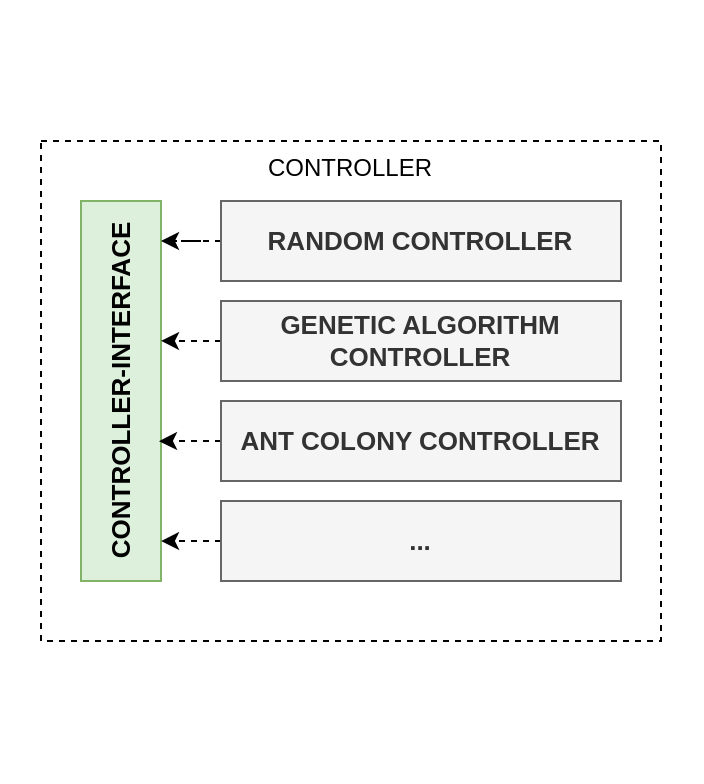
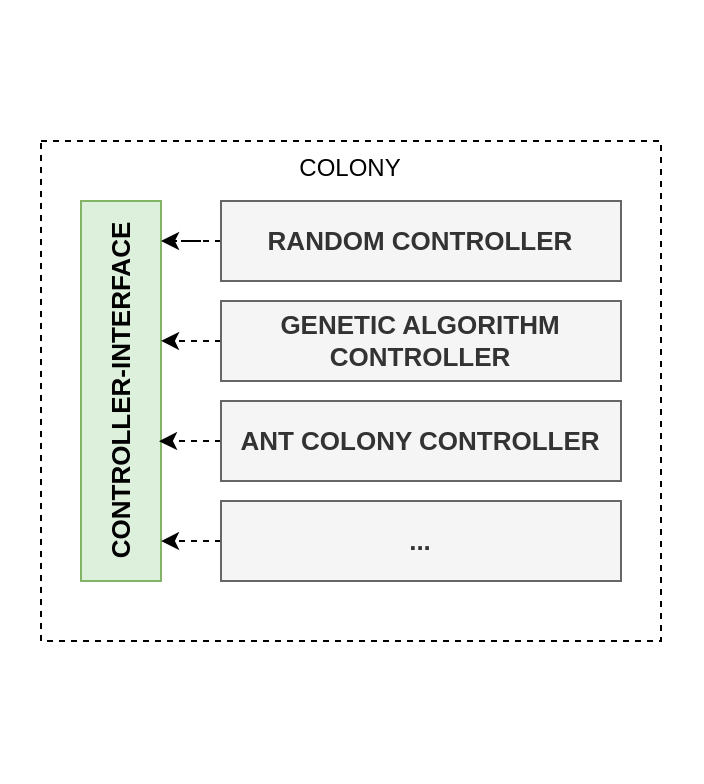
node "CONTROLLER": label "CONTROLLER" -> "COLONY"
